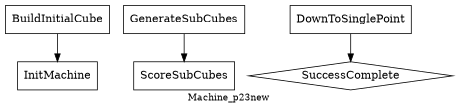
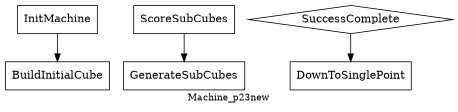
edge "BuildInitialCube" -> "InitMachine": reversed
edge "GenerateSubCubes" -> "ScoreSubCubes": reversed
edge "DownToSinglePoint" -> "SuccessComplete": reversed
